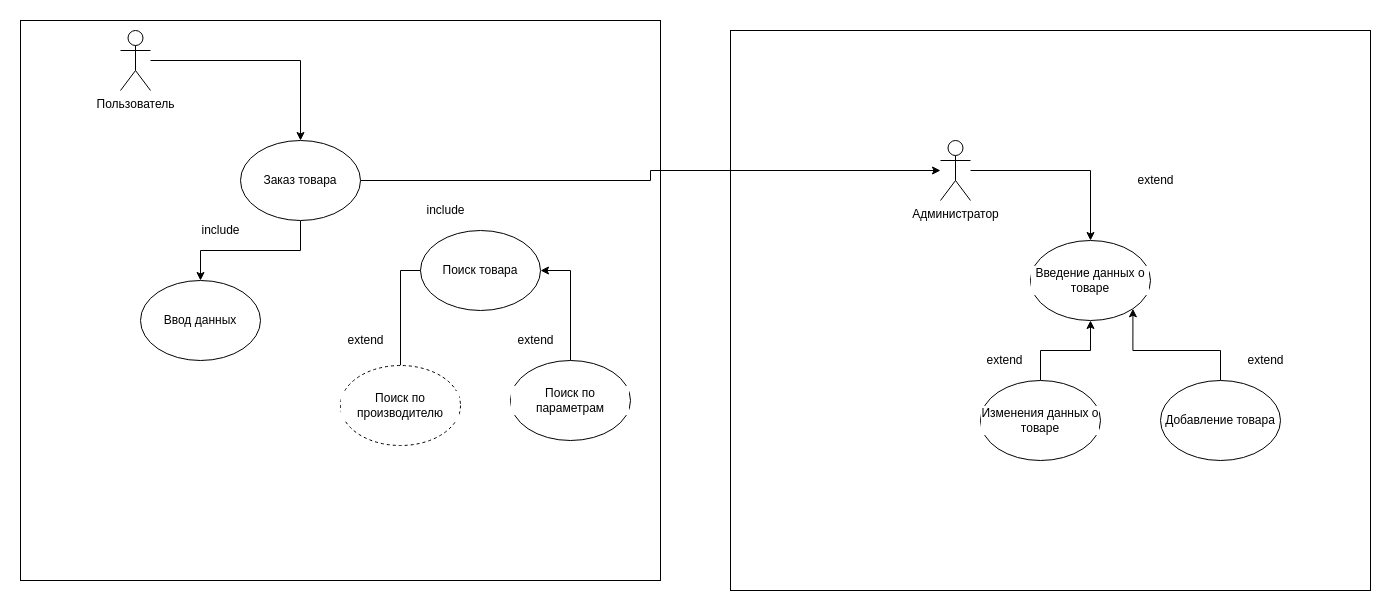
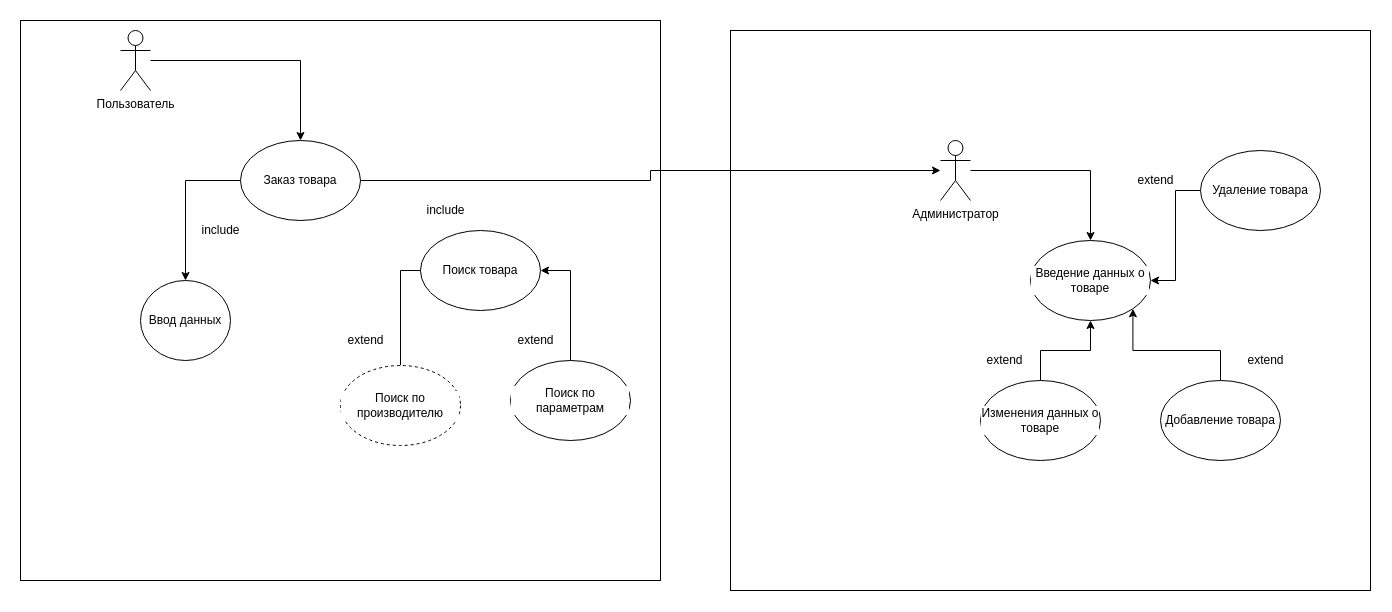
node "Удаление товара": added
edge "Удаление товара" -> "Введение данных о товаре": added
node "Ввод данных": size 120x80 -> 90x80
